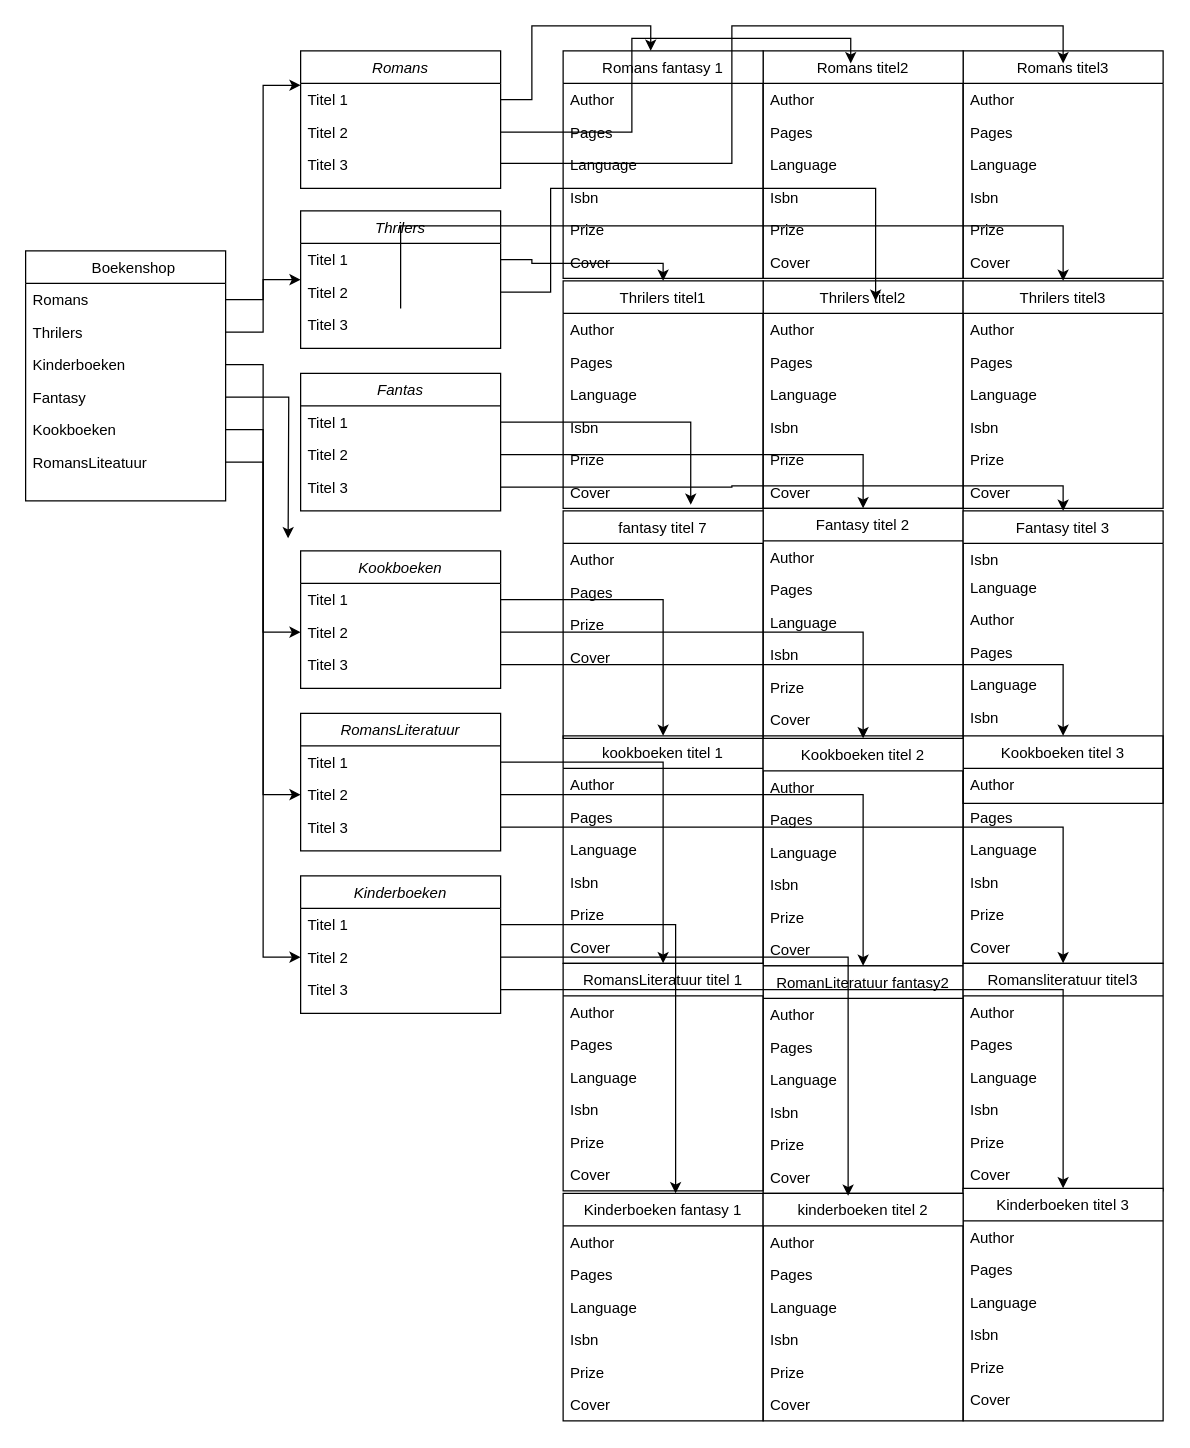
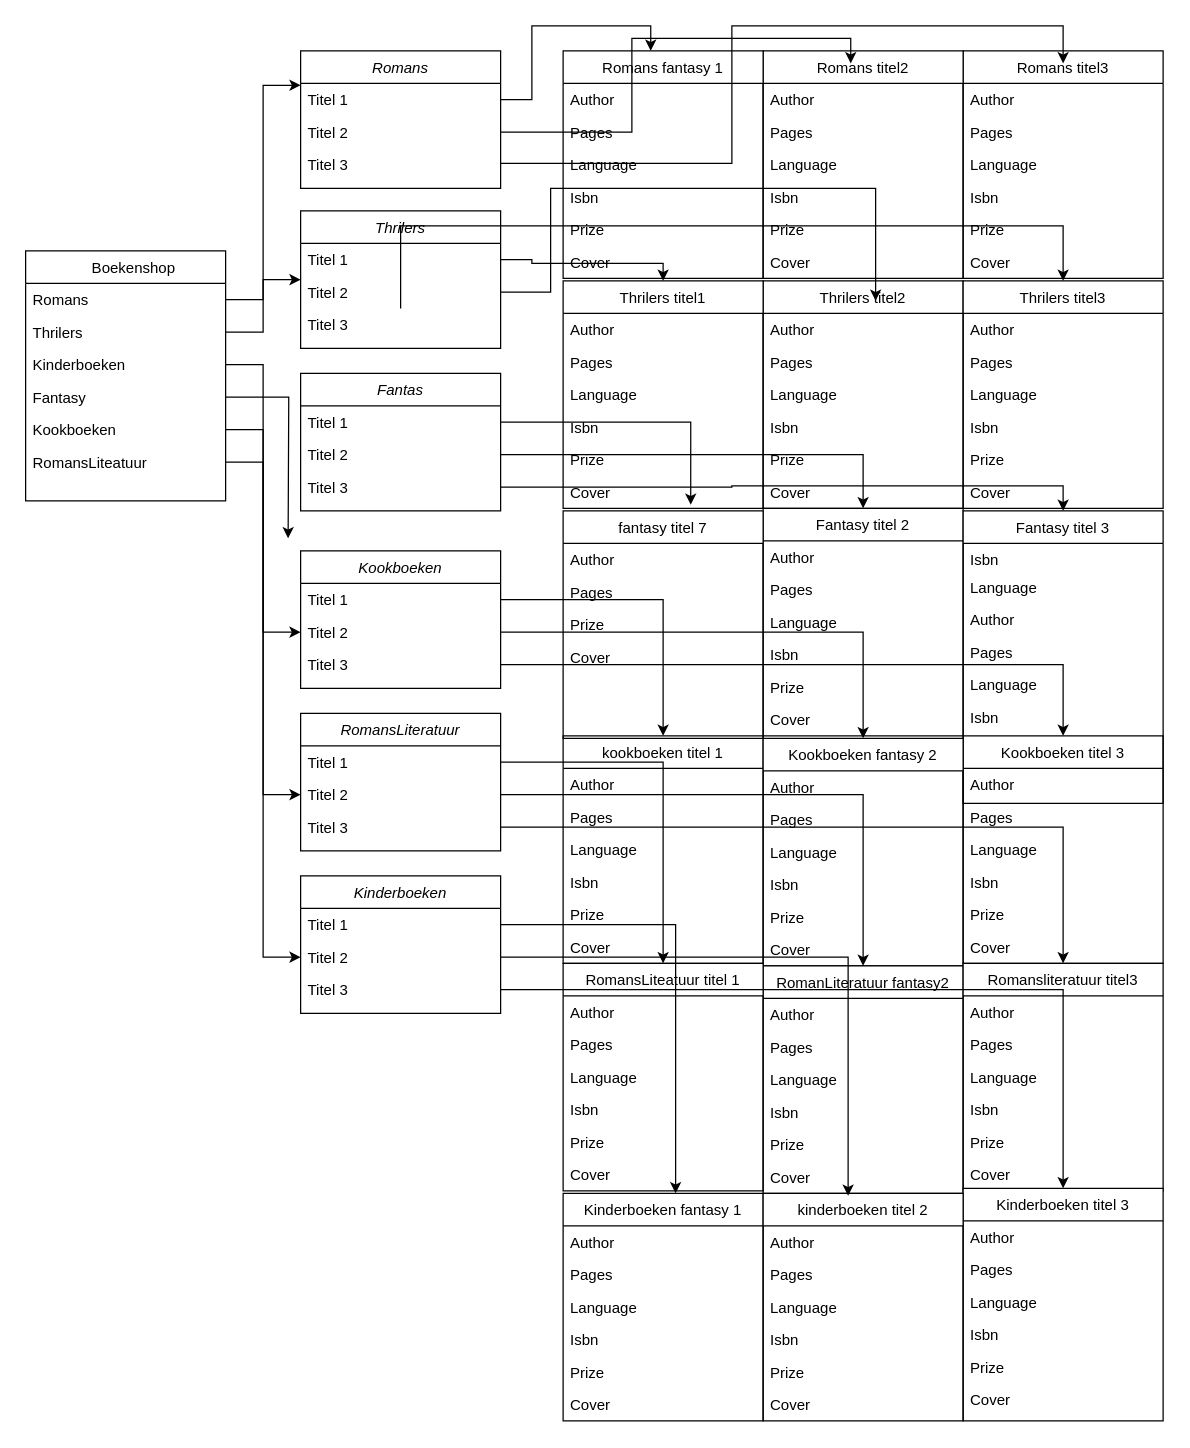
node "Kookboeken titel 2": label "Kookboeken titel 2" -> "Kookboeken fantasy 2"
node "RomansLiteratuur titel 1": label "RomansLiteratuur titel 1" -> "RomansLiteatuur titel 1"
